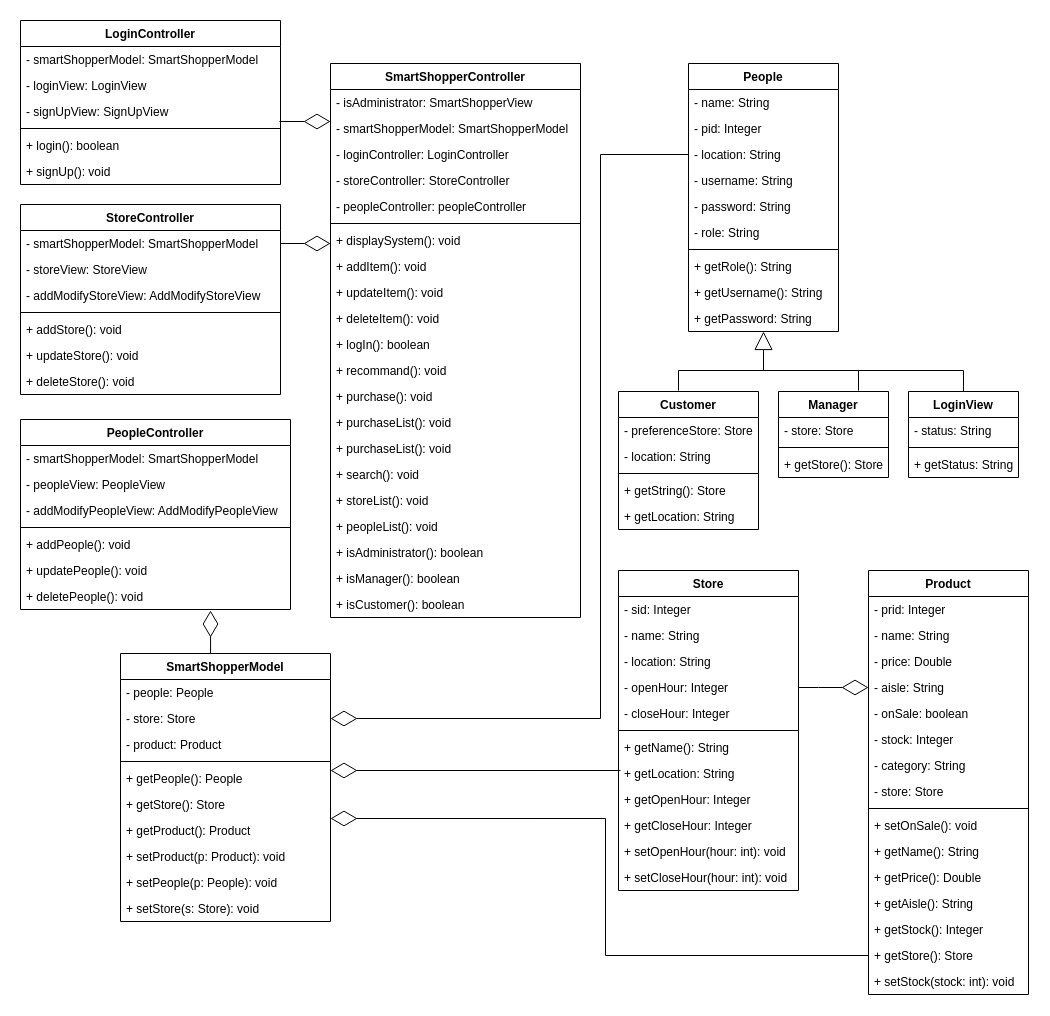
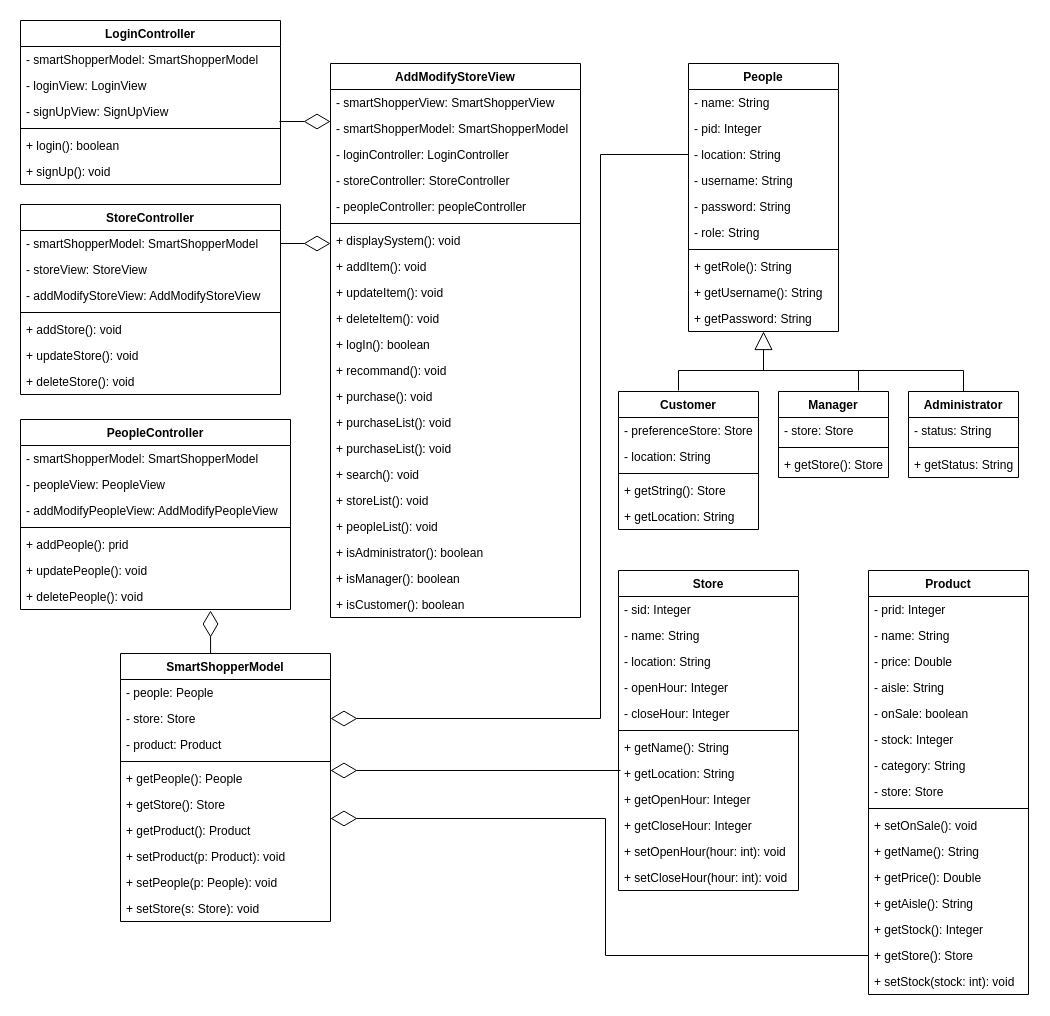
node "SmartShopperController": label "SmartShopperController" -> "AddModifyStoreView"
node "- isAdministrator: SmartShopperView": label "- isAdministrator: SmartShopperView" -> "- smartShopperView: SmartShopperView"
node "LoginView": label "LoginView" -> "Administrator"
node "+ addPeople(): void": label "+ addPeople(): void" -> "+ addPeople(): prid"
edge "- openHour: Integer" -> "- aisle: String": removed
